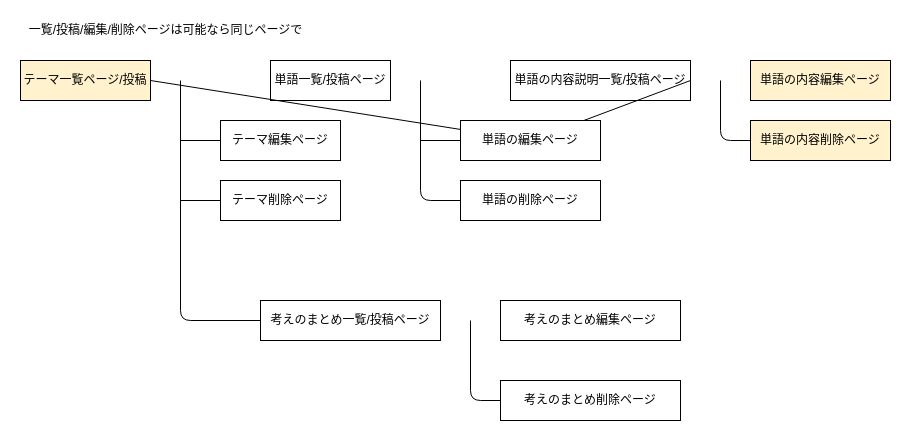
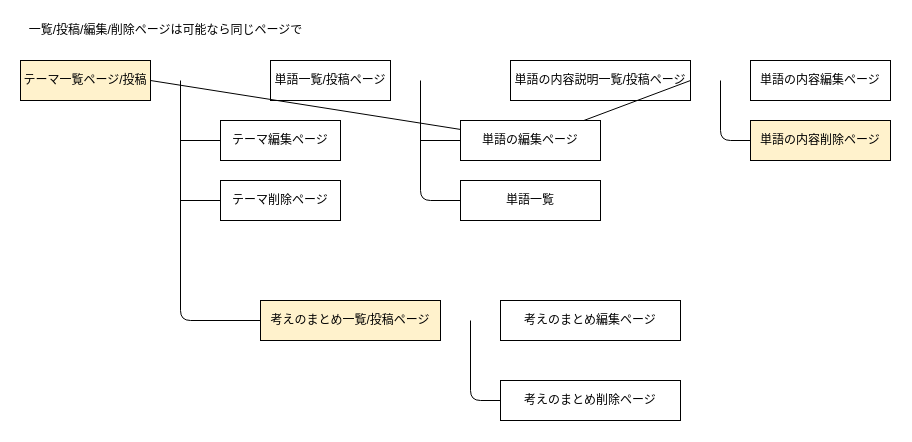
node "単語の内容編集ページ": fillcolor #fff2cc -> #ffffff
node "単語の削除ページ": label "単語の削除ページ" -> "単語一覧"
node "考えのまとめ一覧/投稿ページ": fillcolor #ffffff -> #fff2cc
